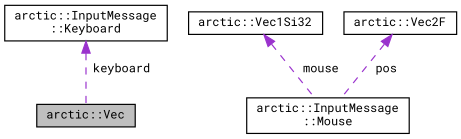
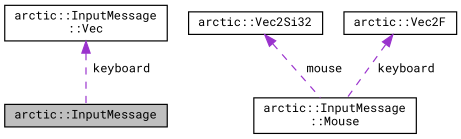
node "arctic::InputMessage ::Keyboard": label "arctic::InputMessage ::Keyboard" -> "arctic::InputMessage ::Vec"
node "arctic::Vec1Si32": label "arctic::Vec1Si32" -> "arctic::Vec2Si32"
edge "arctic::InputMessage ::Mouse" -> "arctic::Vec2F": label " pos" -> " keyboard"
node "arctic::Vec": label "arctic::Vec" -> "arctic::InputMessage"
